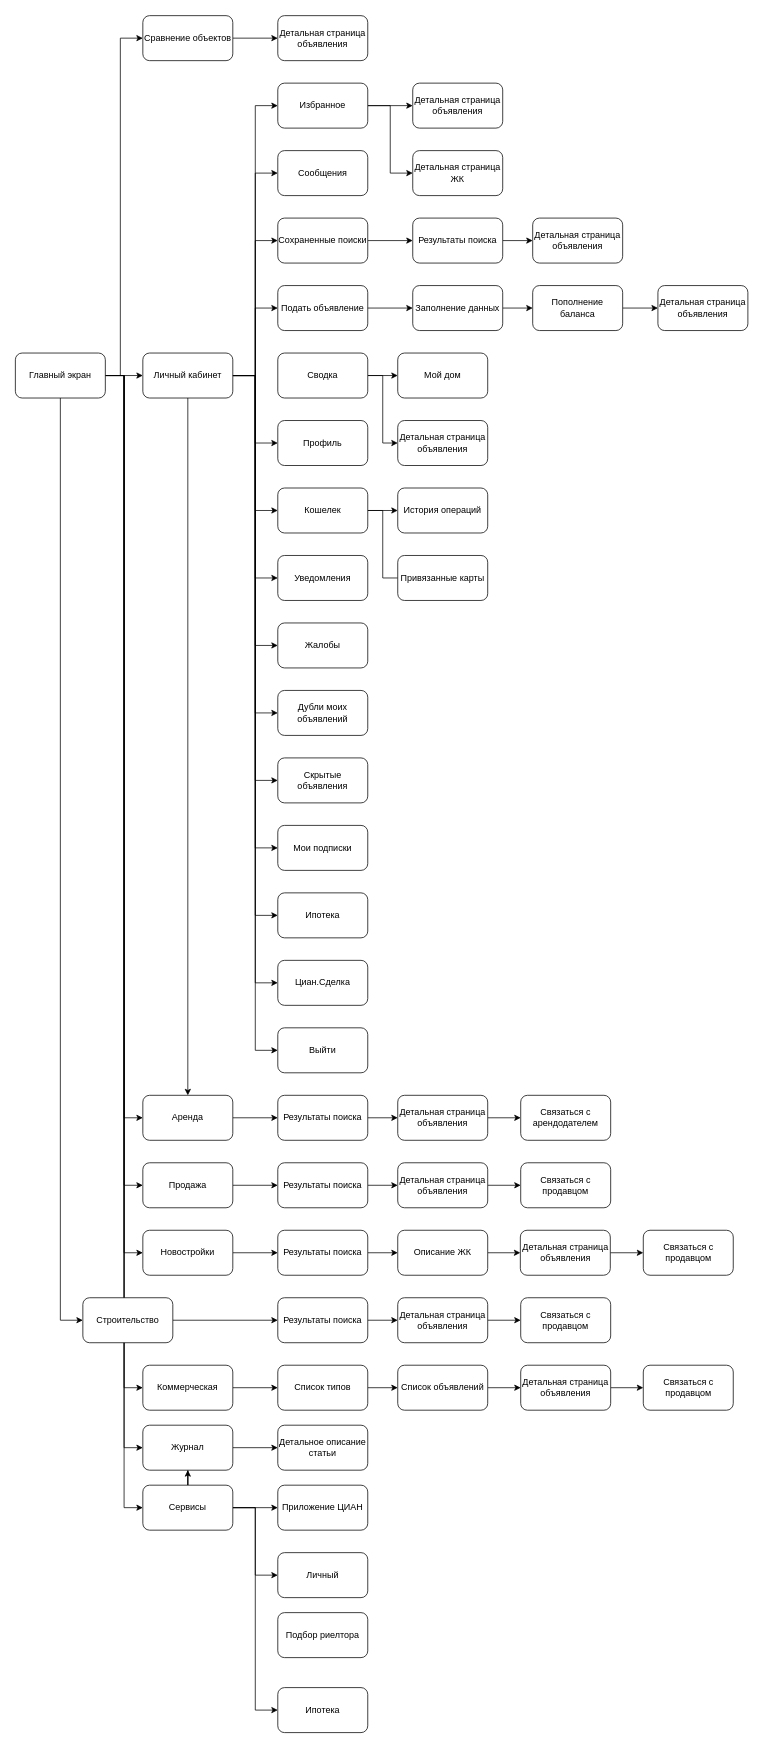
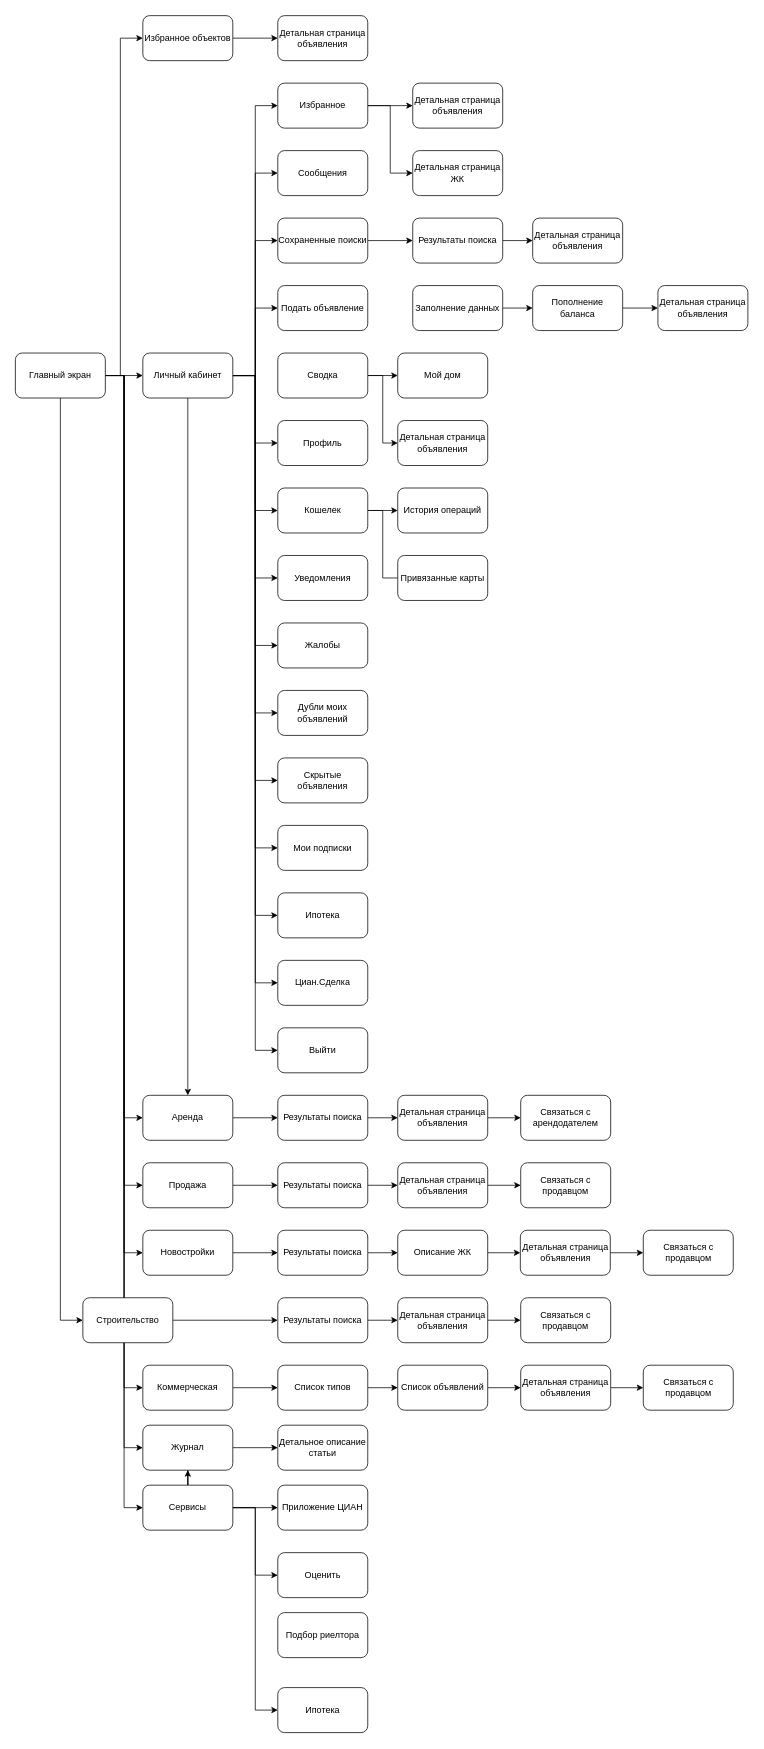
node "Сравнение объектов": label "Сравнение объектов" -> "Избранное объектов"
edge "Подать объявление" -> "Заполнение данных": removed
node "Личный": label "Личный" -> "Оценить"
